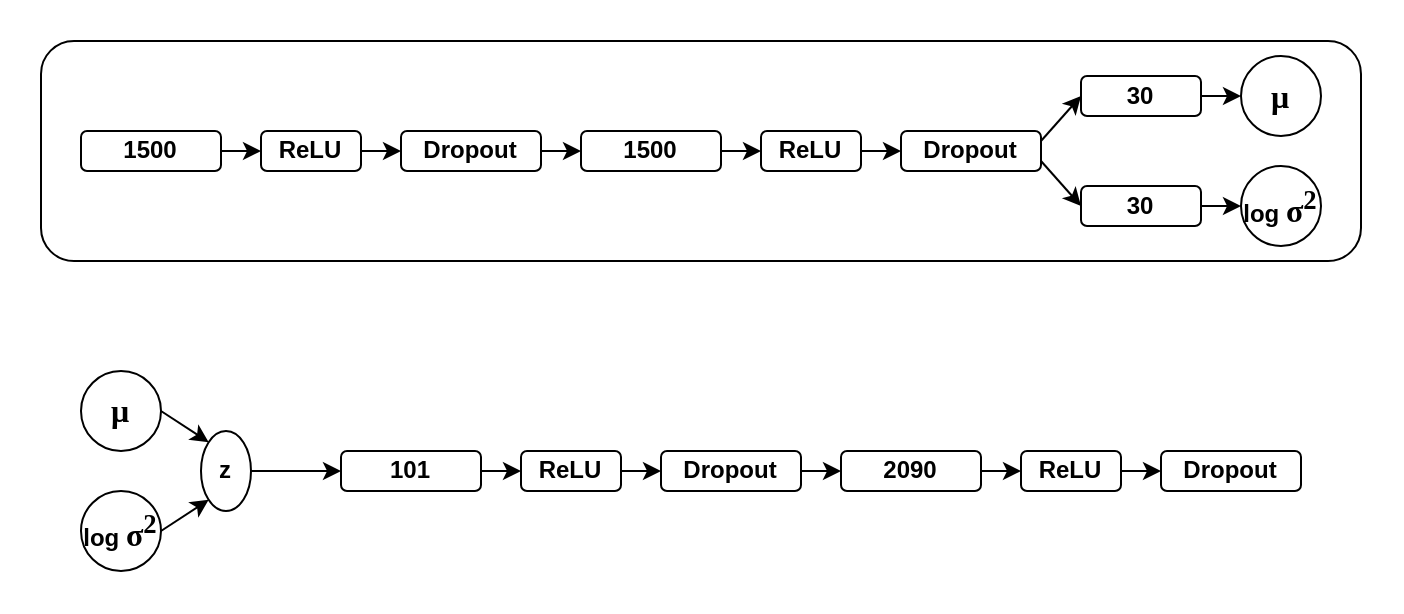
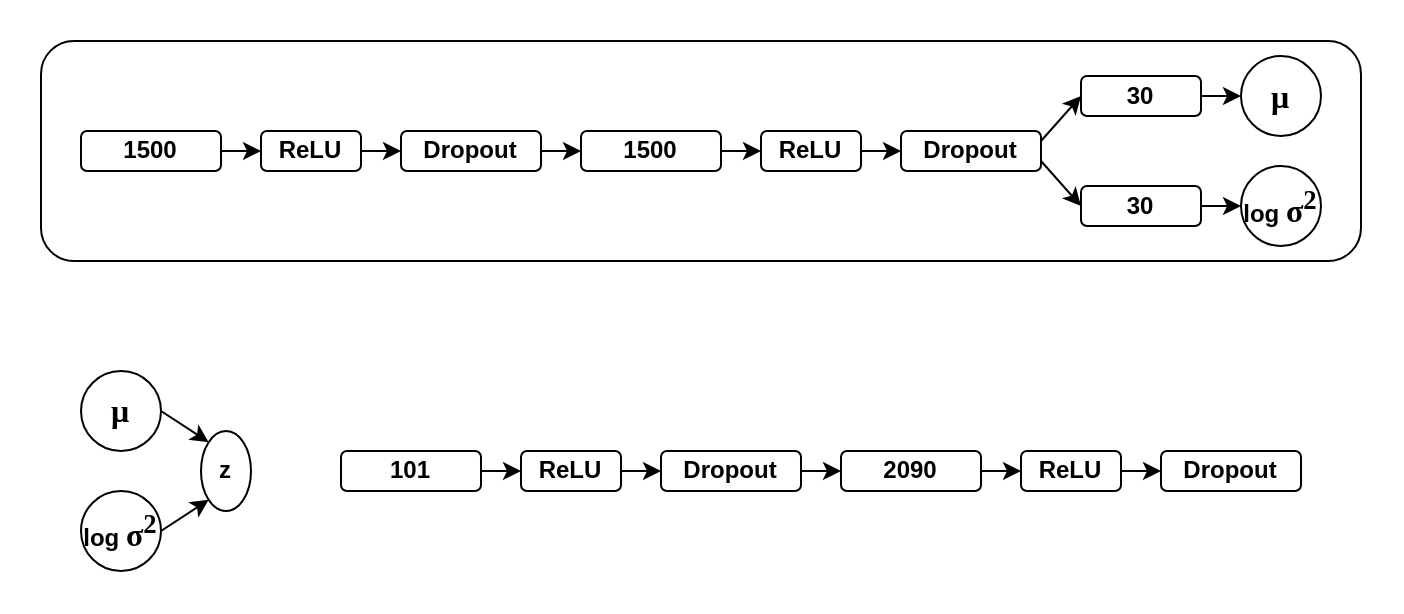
edge "z" -> "101": removed
